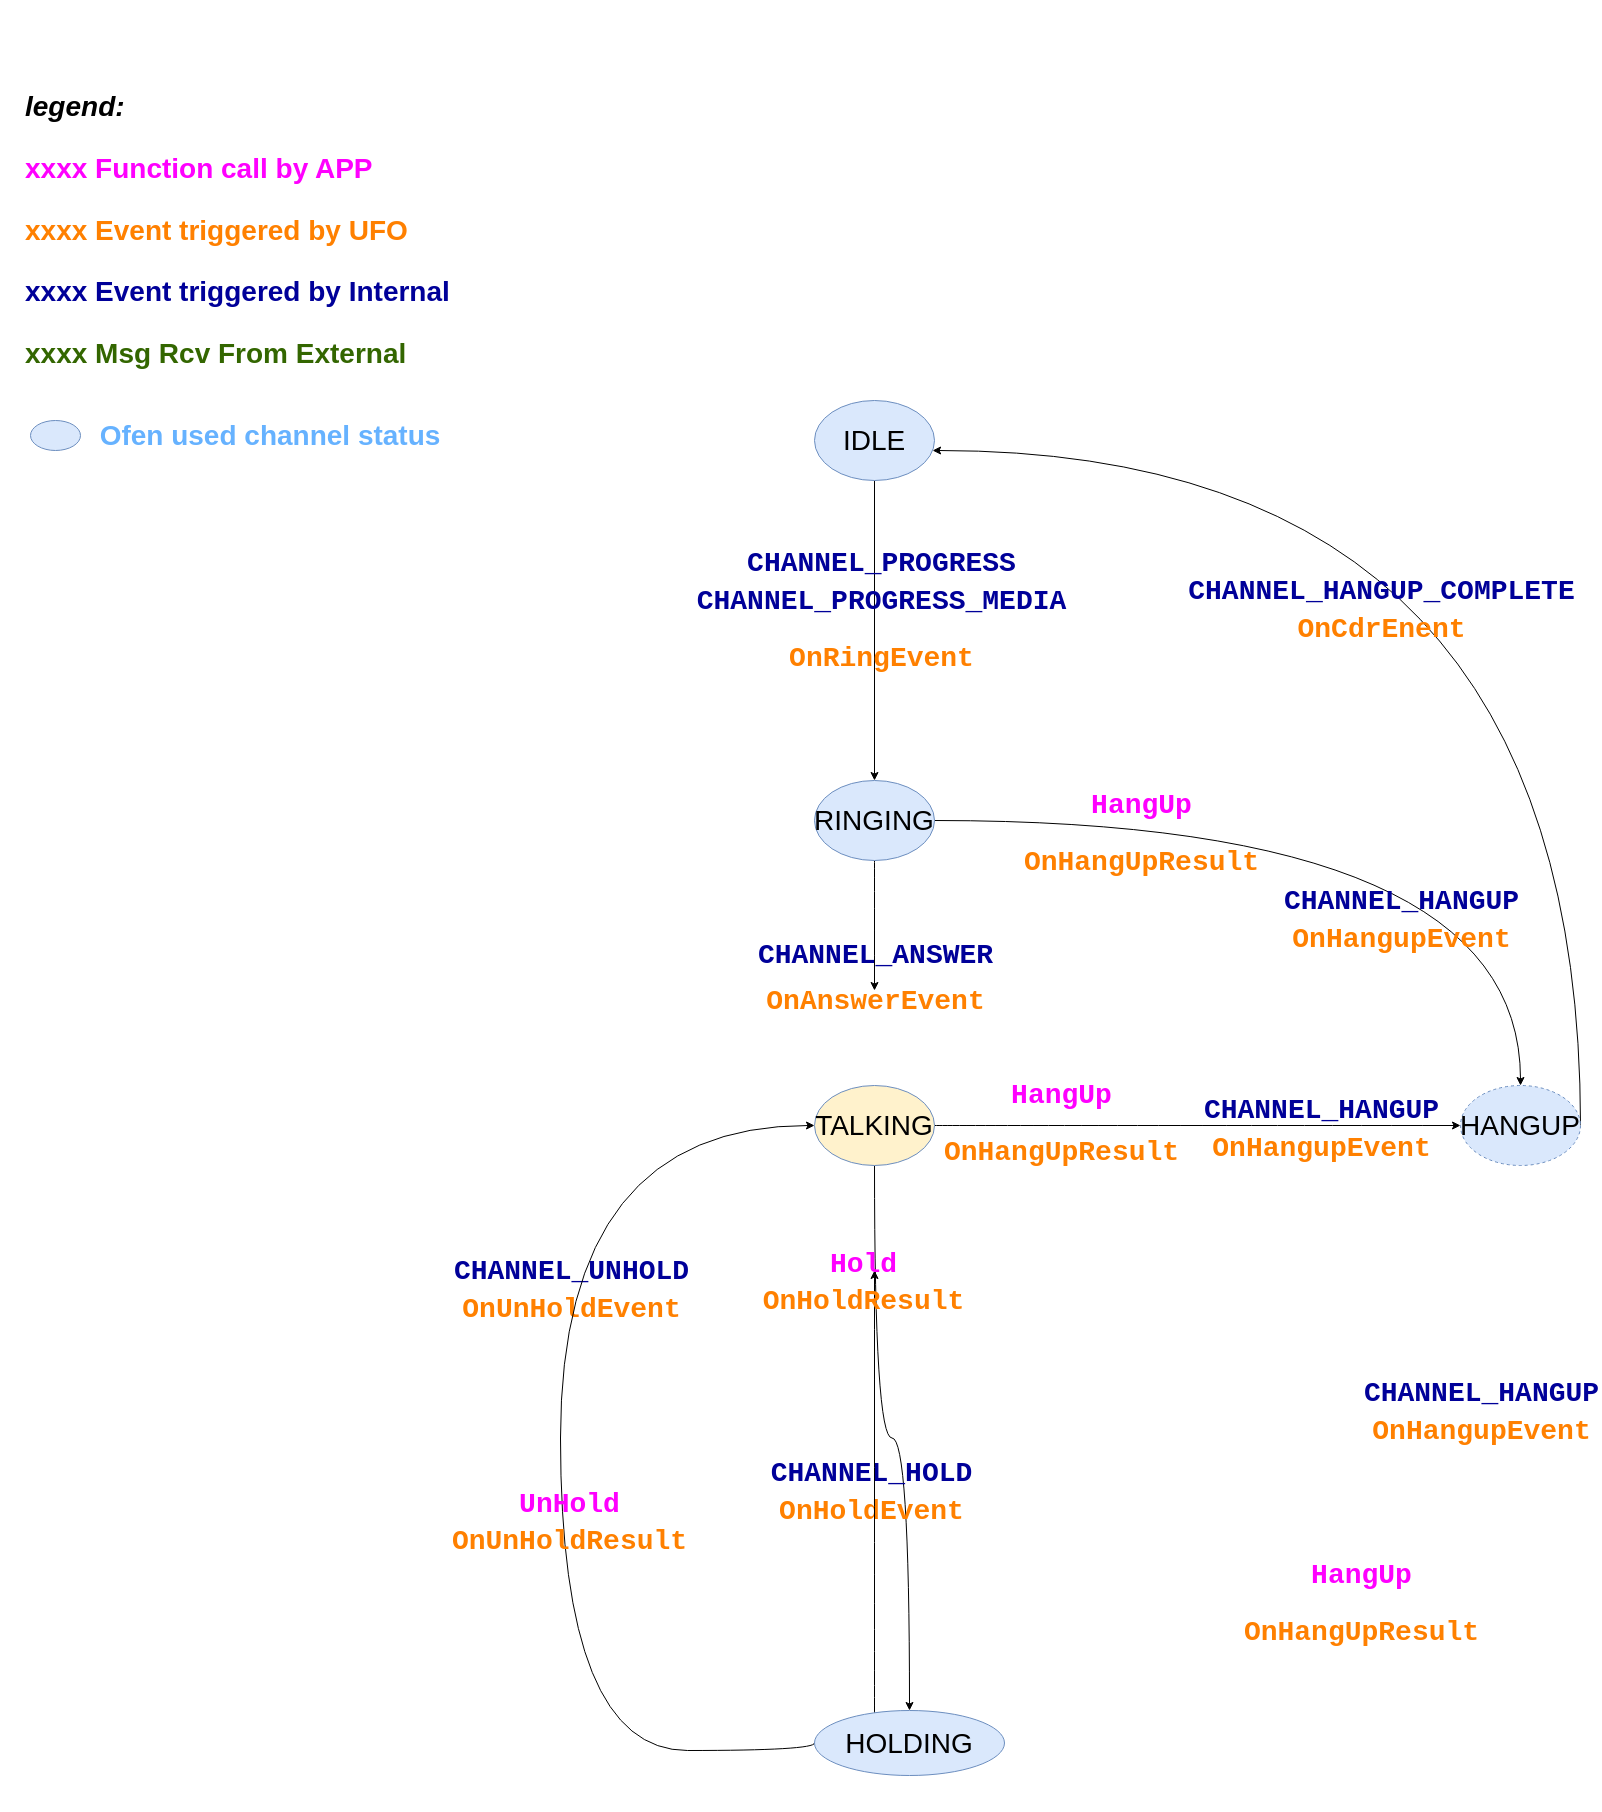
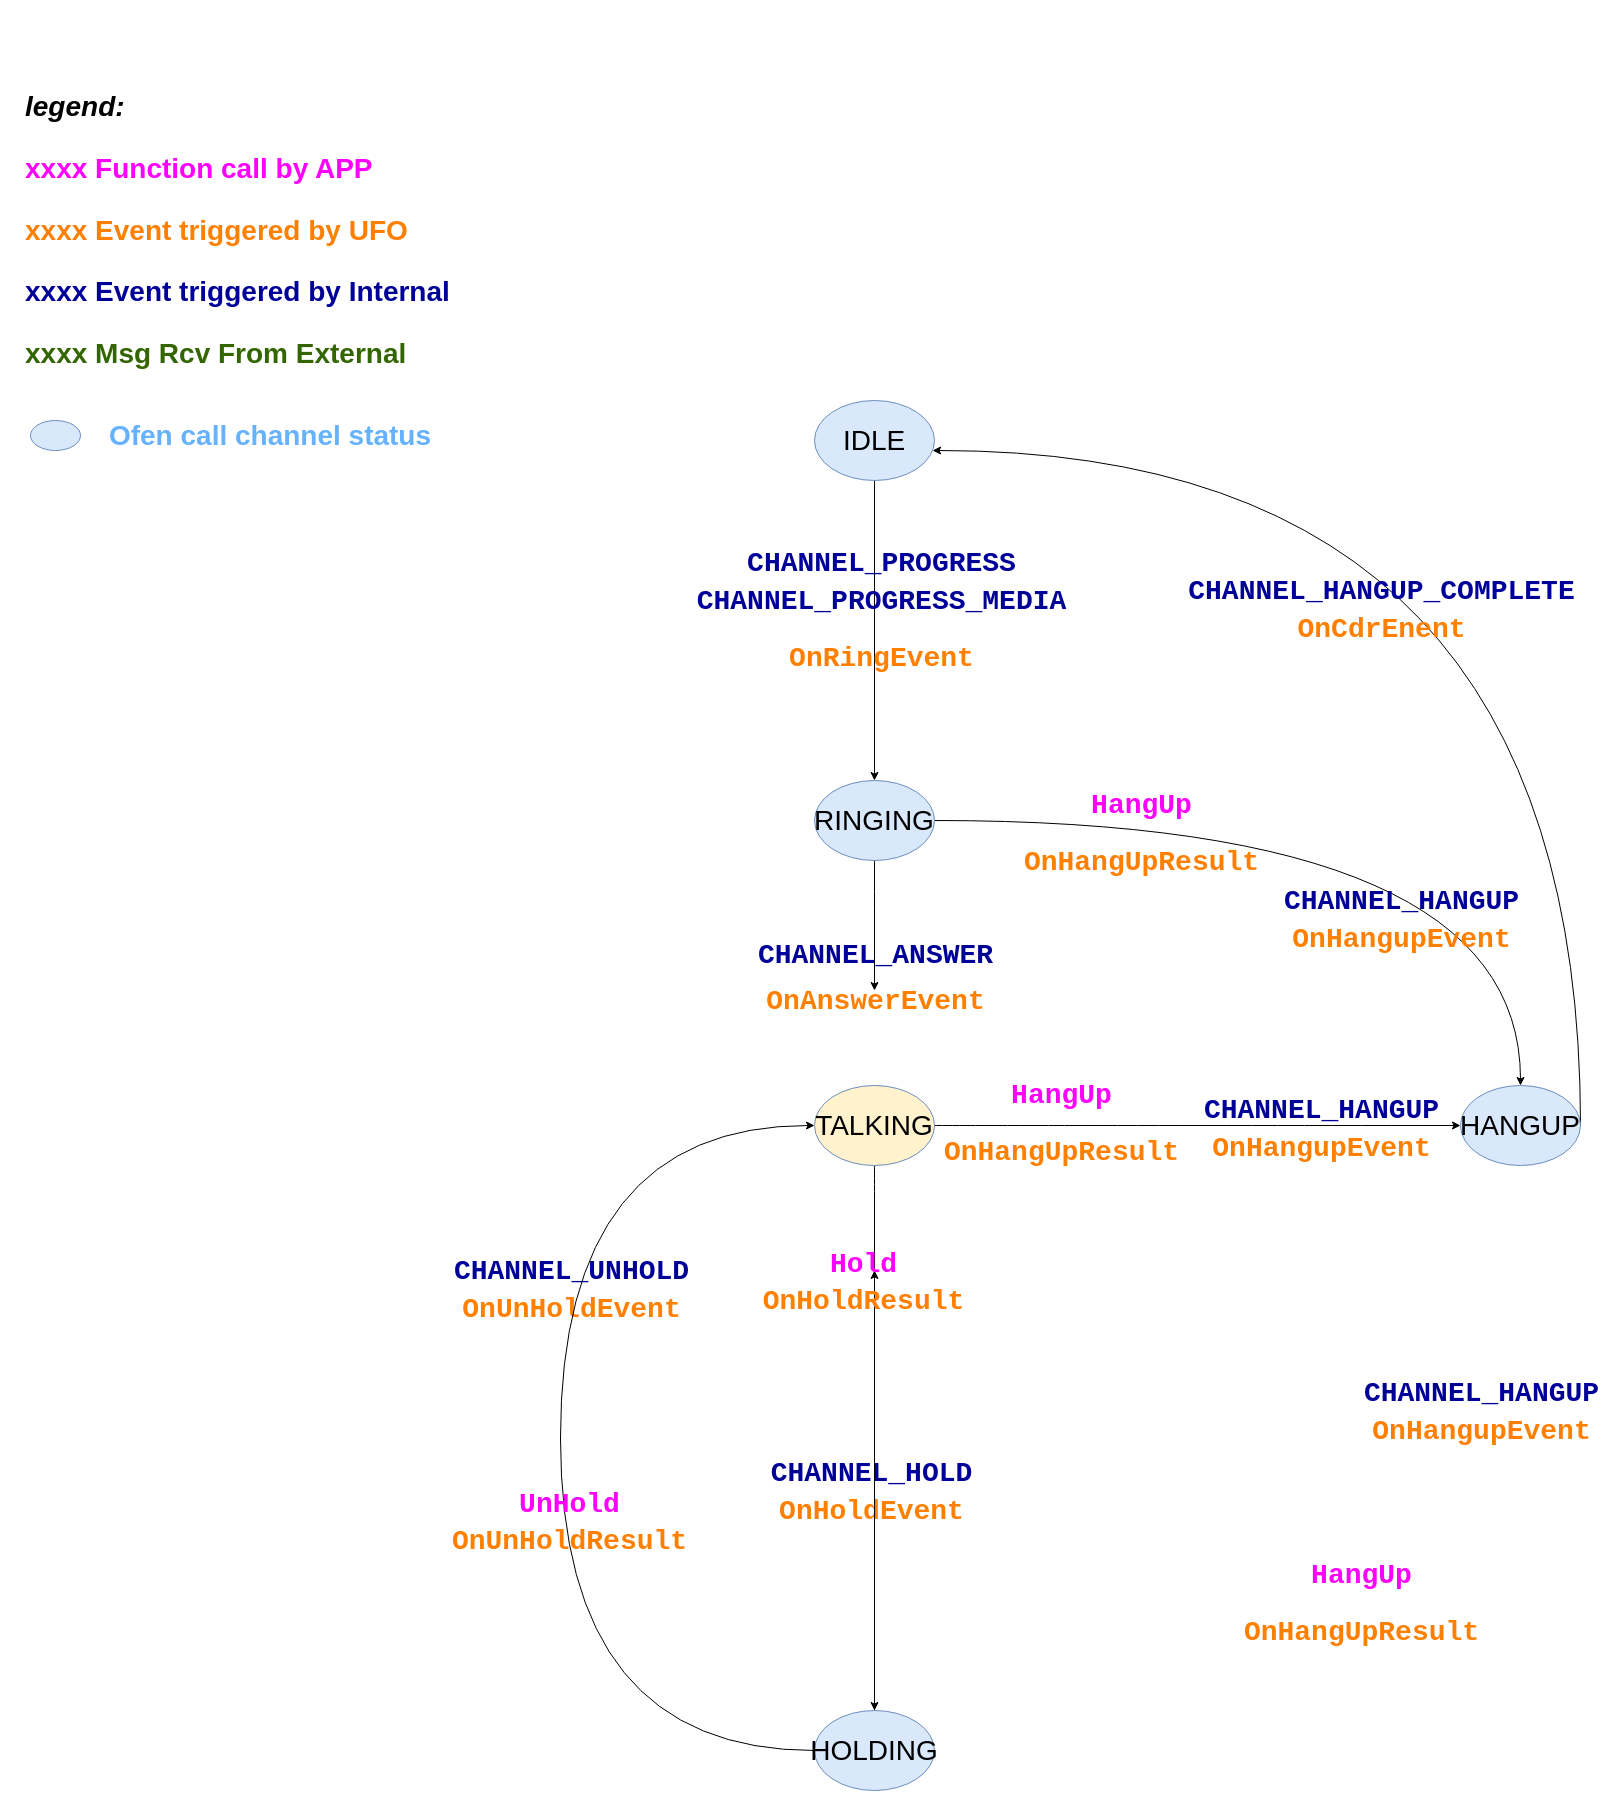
node "Ofen used channel status": label "Ofen used channel status" -> "Ofen call channel status"
node "HANGUP": style dashed -> solid
node "HOLDING": size 190x65 -> 120x80
